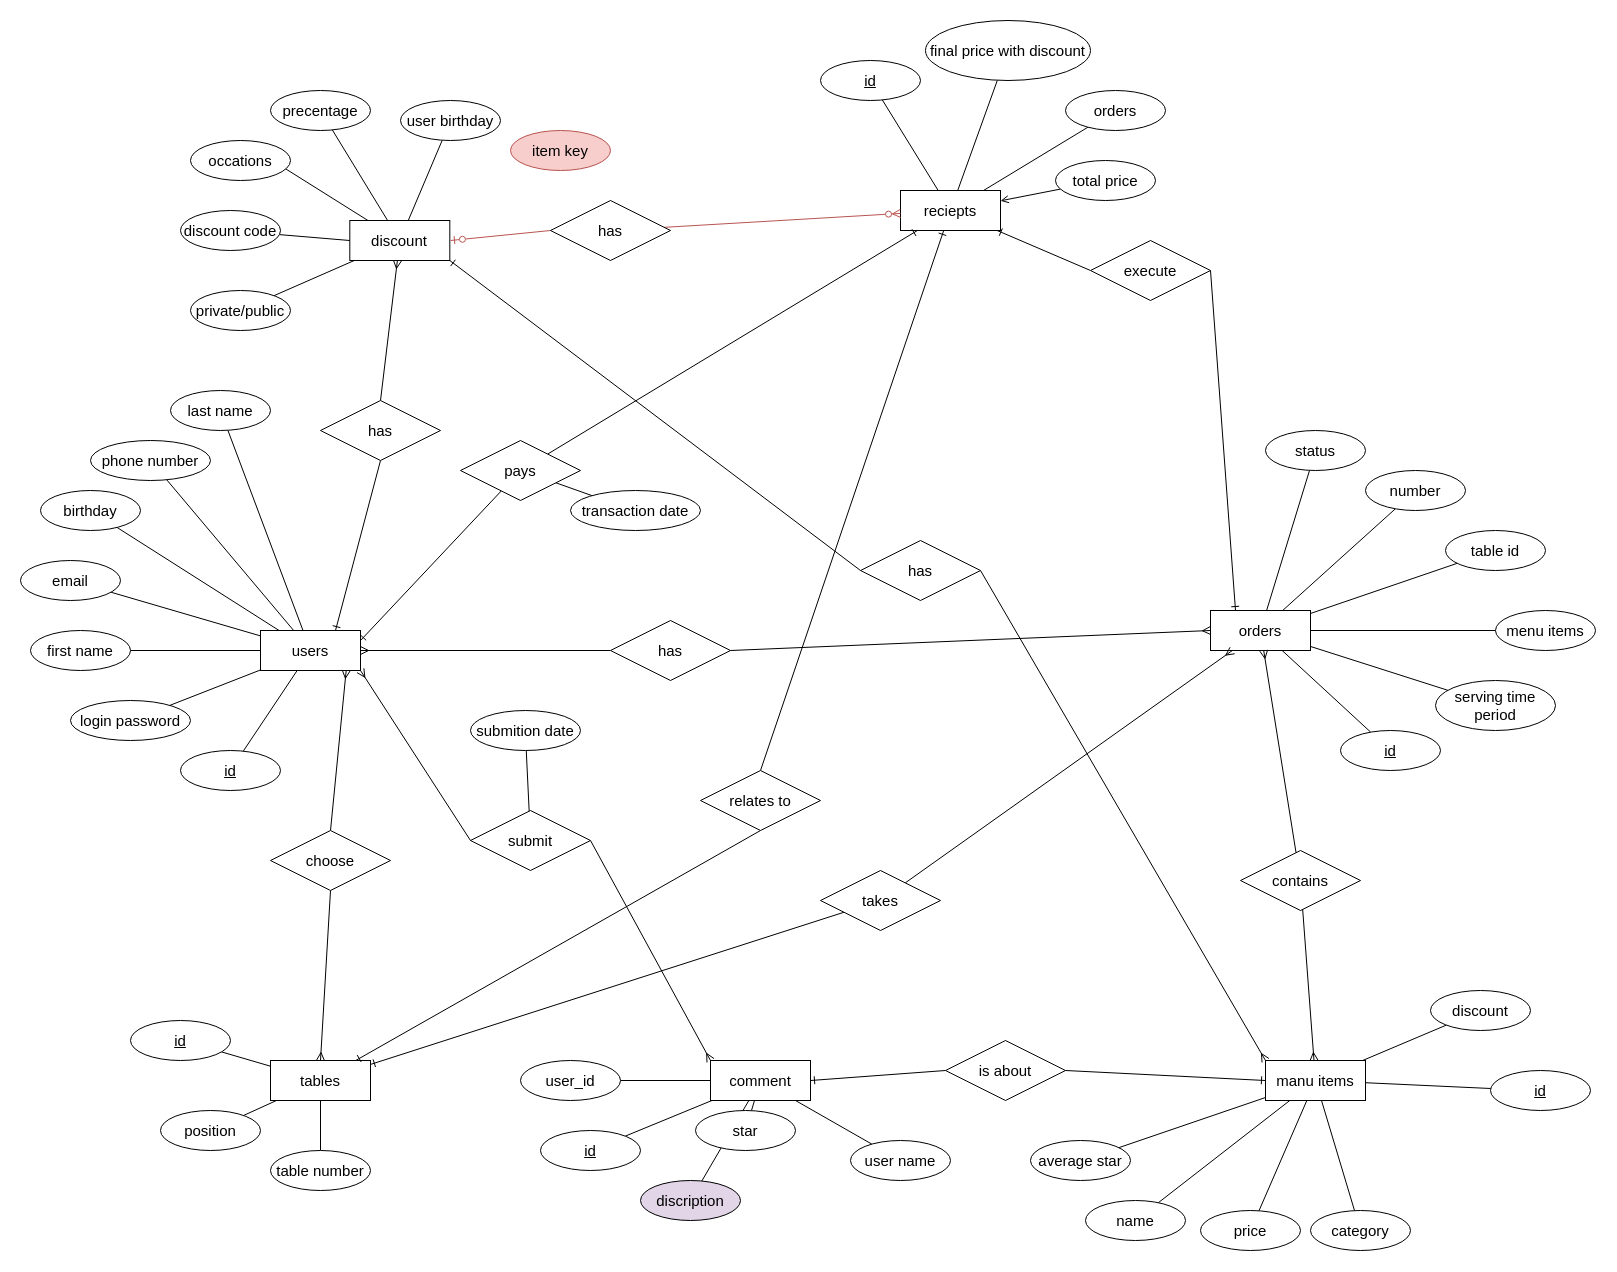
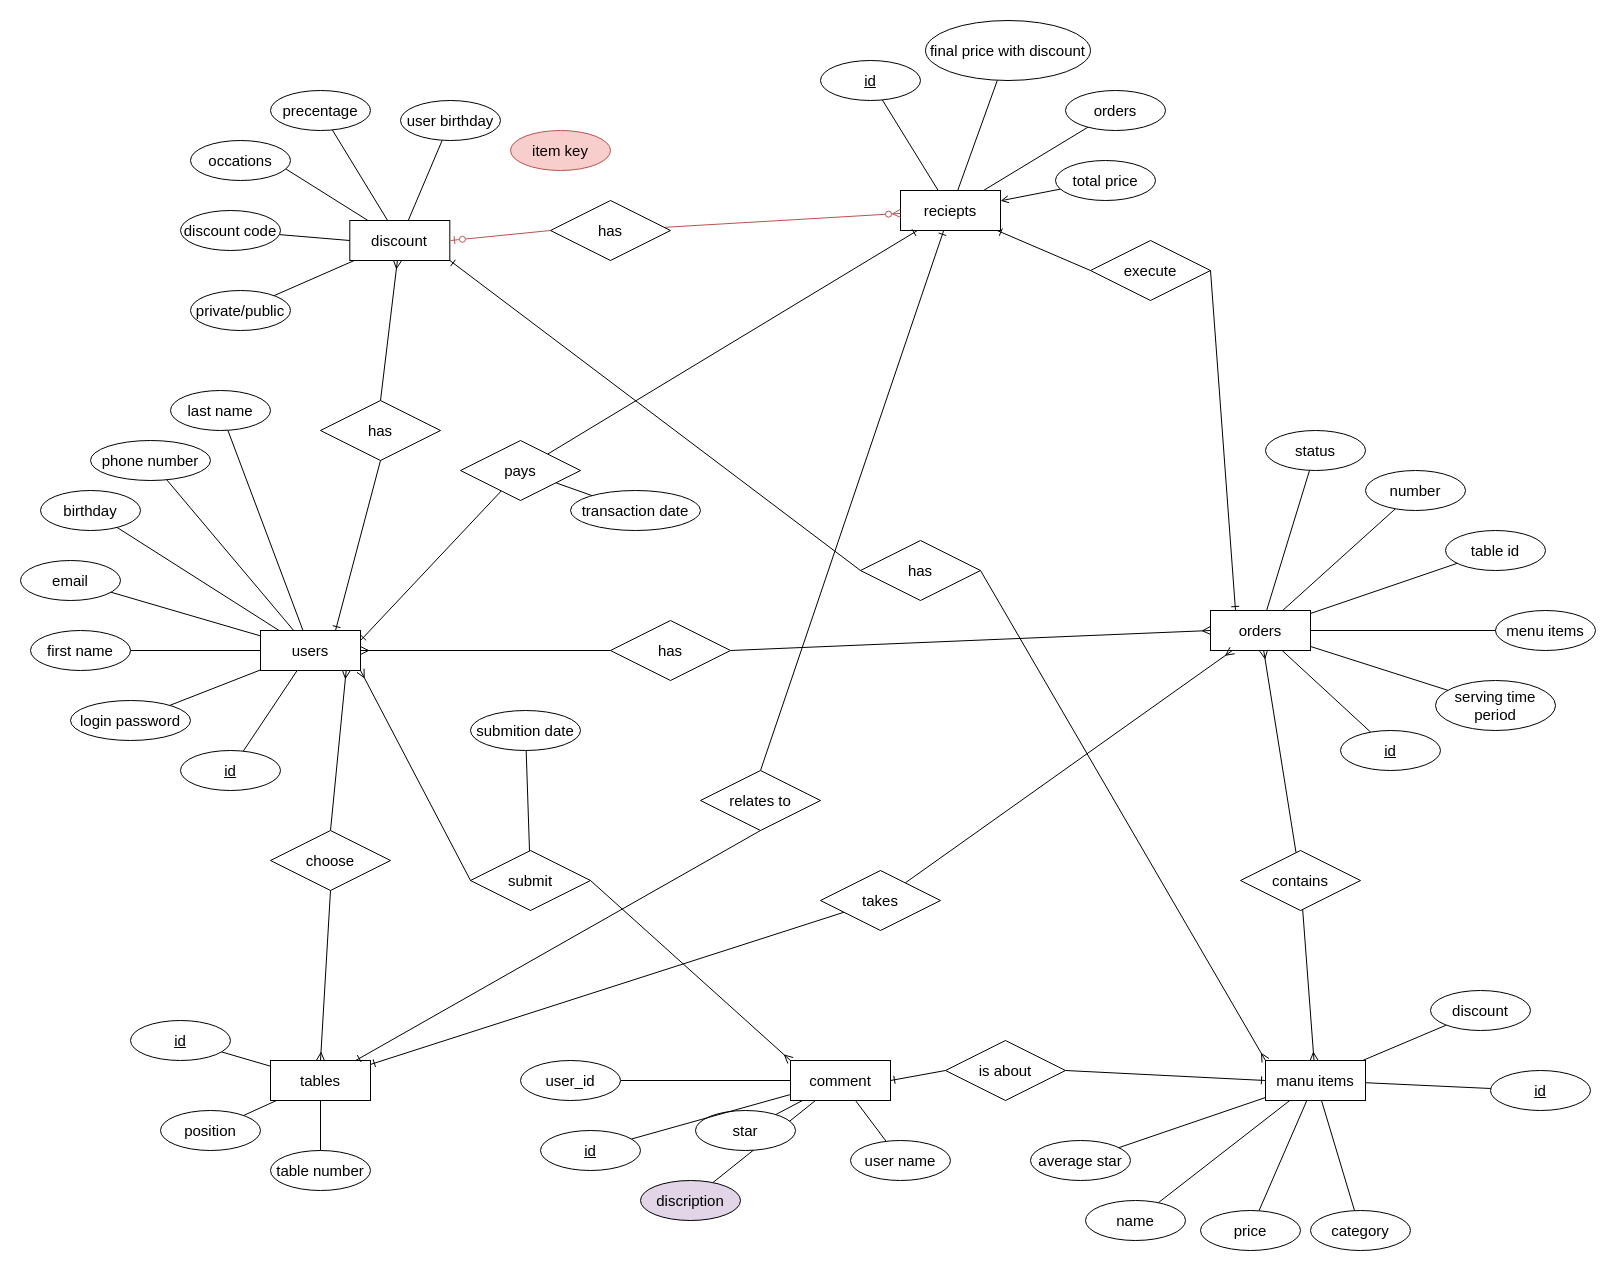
node "submit": moved (531, 841) -> (531, 881)
node "comment": moved (761, 1081) -> (841, 1081)
